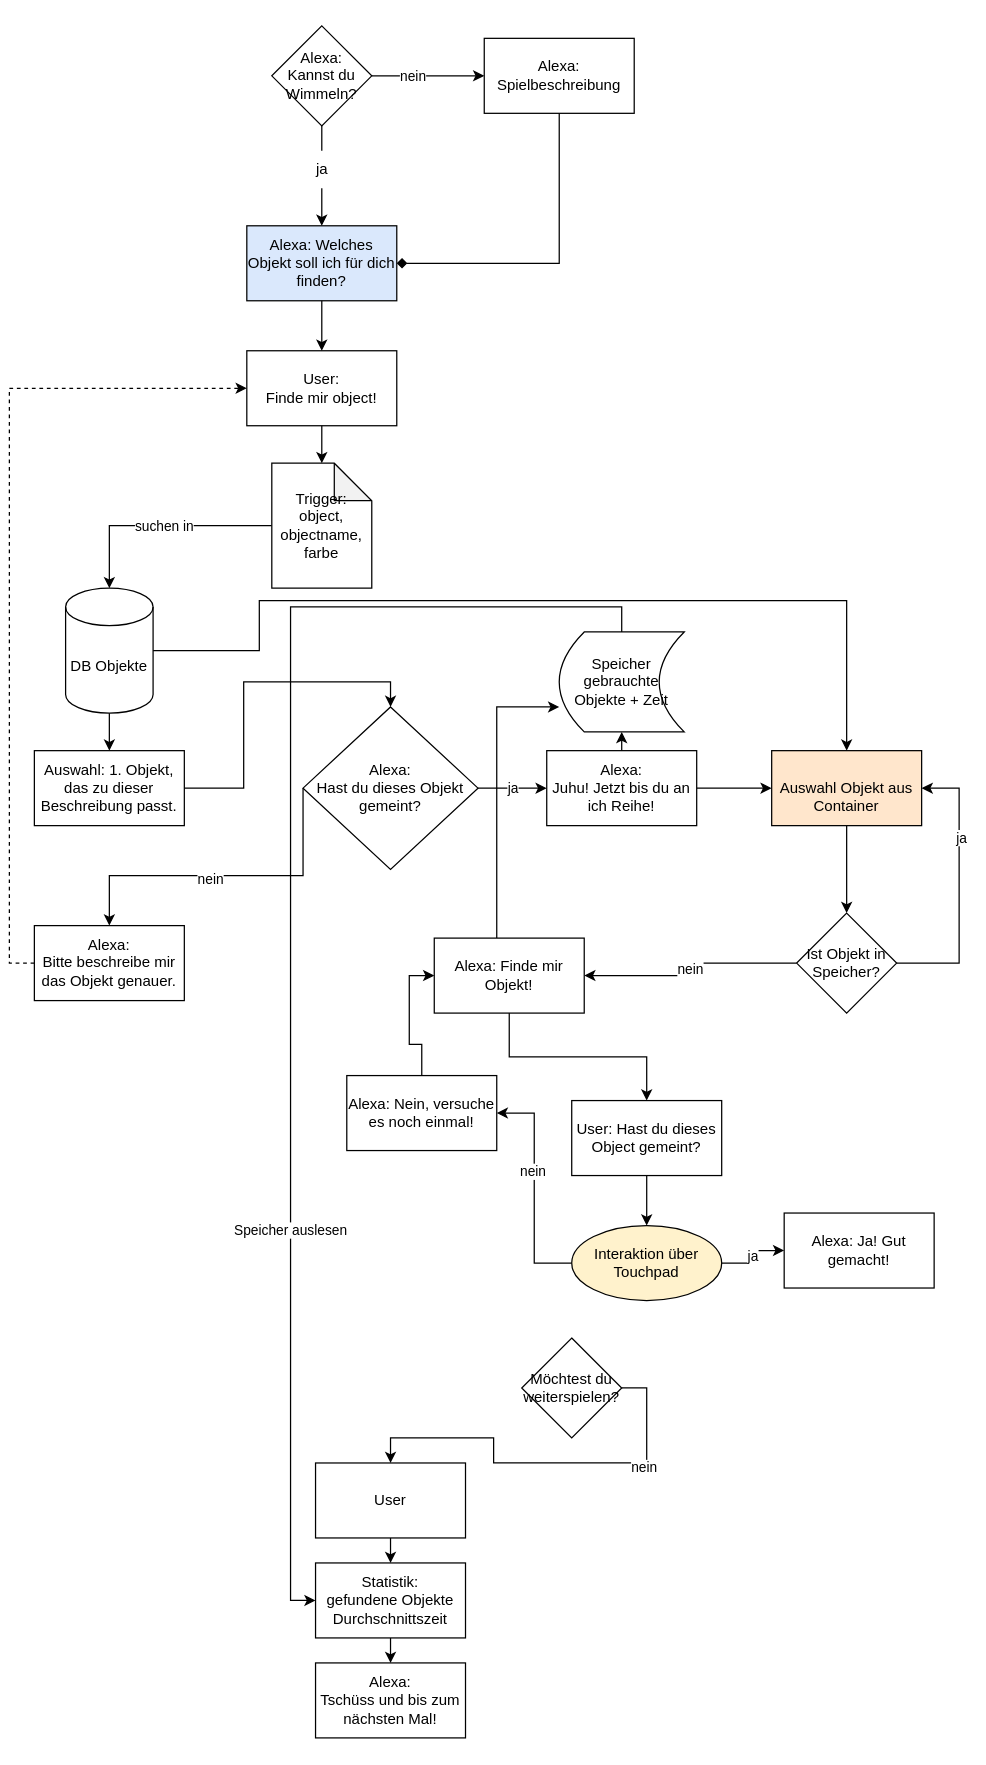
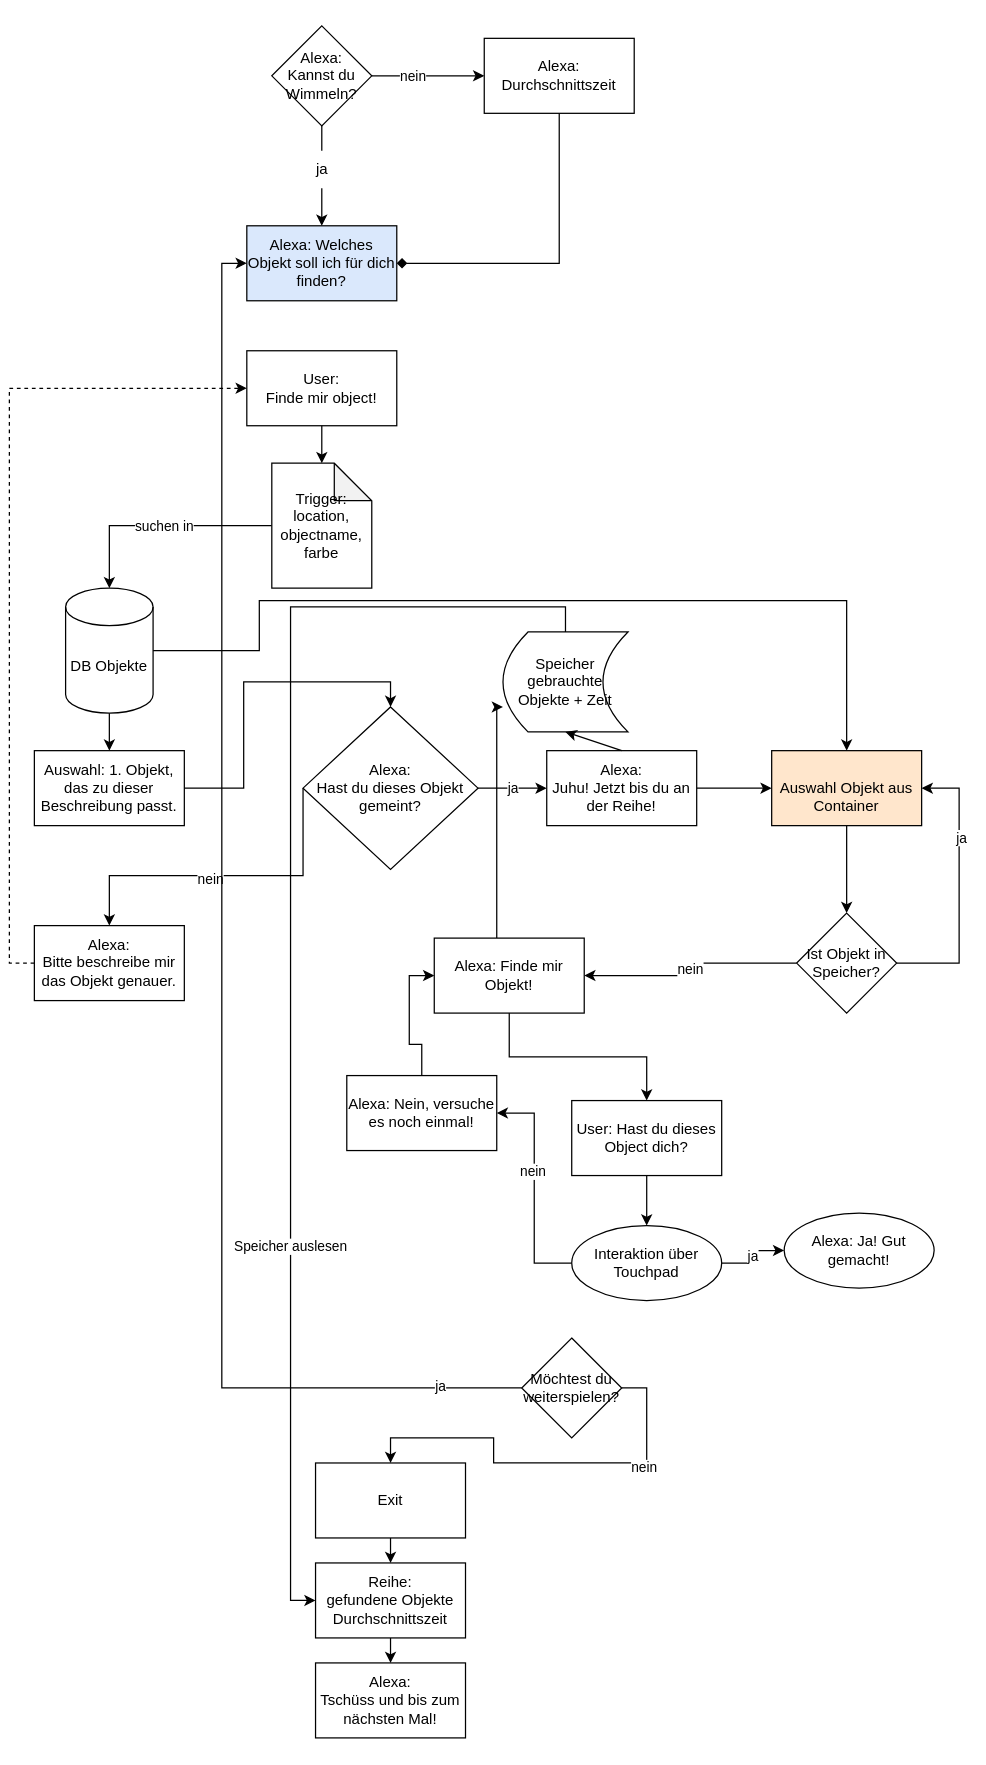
node "Alexa: Spielbeschreibung": label "Alexa: Spielbeschreibung" -> "Alexa: Durchschnittszeit"
edge "Alexa: Welches Objekt soll ich für dich finden?" -> "User: Finde mir object!": removed
node "Trigger: object, objectname, farbe": label "Trigger: object, objectname, farbe" -> "Trigger: location, objectname, farbe"
node "Speicher gebrauchte Objekte + Zeit": moved (622, 682) -> (566, 682)
node "Alexa: Juhu! Jetzt bis du an ich Reihe!": label "Alexa: Juhu! Jetzt bis du an ich Reihe!" -> "Alexa: Juhu! Jetzt bis du an der Reihe!"
edge "Möchtest du weiterspielen?" -> "Alexa: Welches Objekt soll ich für dich finden?": added, label "ja"
node "User: Hast du dieses Object gemeint?": label "User: Hast du dieses Object gemeint?" -> "User: Hast du dieses Object dich?"
node "Alexa: Ja! Gut gemacht!": shape rectangle -> ellipse
node "Interaktion über Touchpad": fillcolor #fff2cc -> #ffffff
node "User": label "User" -> "Exit"
node "Statistik: gefundene Objekte Durchschnittszeit": label "Statistik: gefundene Objekte Durchschnittszeit" -> "Reihe: gefundene Objekte Durchschnittszeit"
